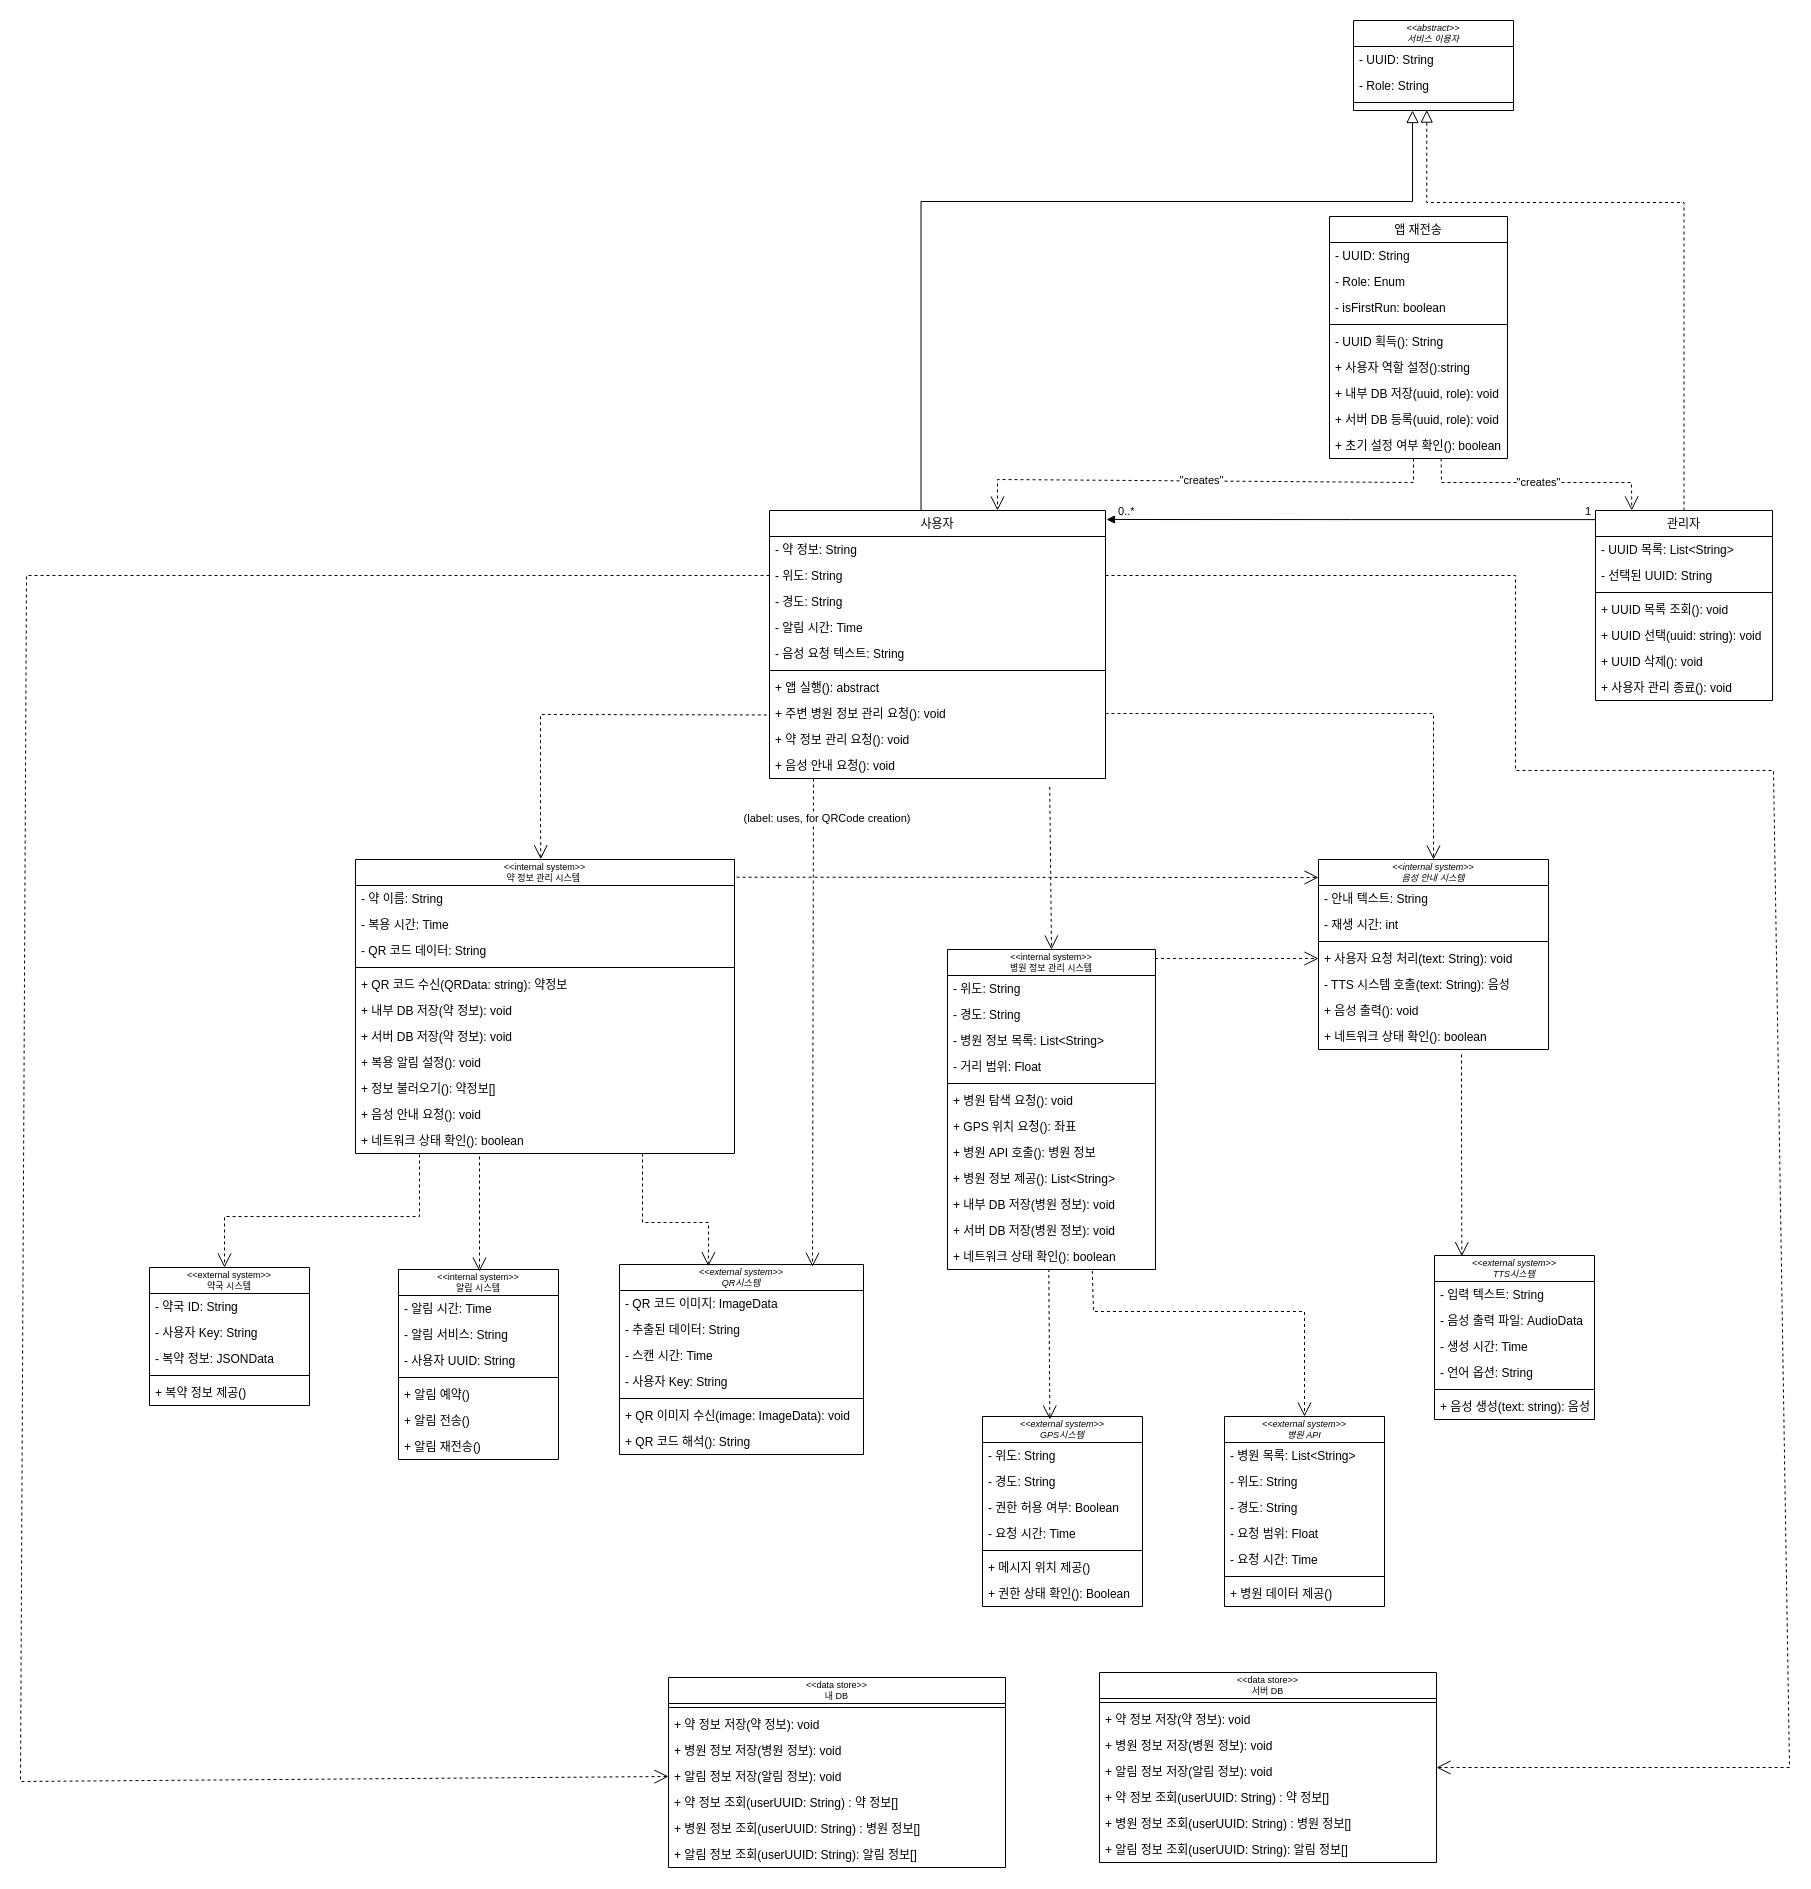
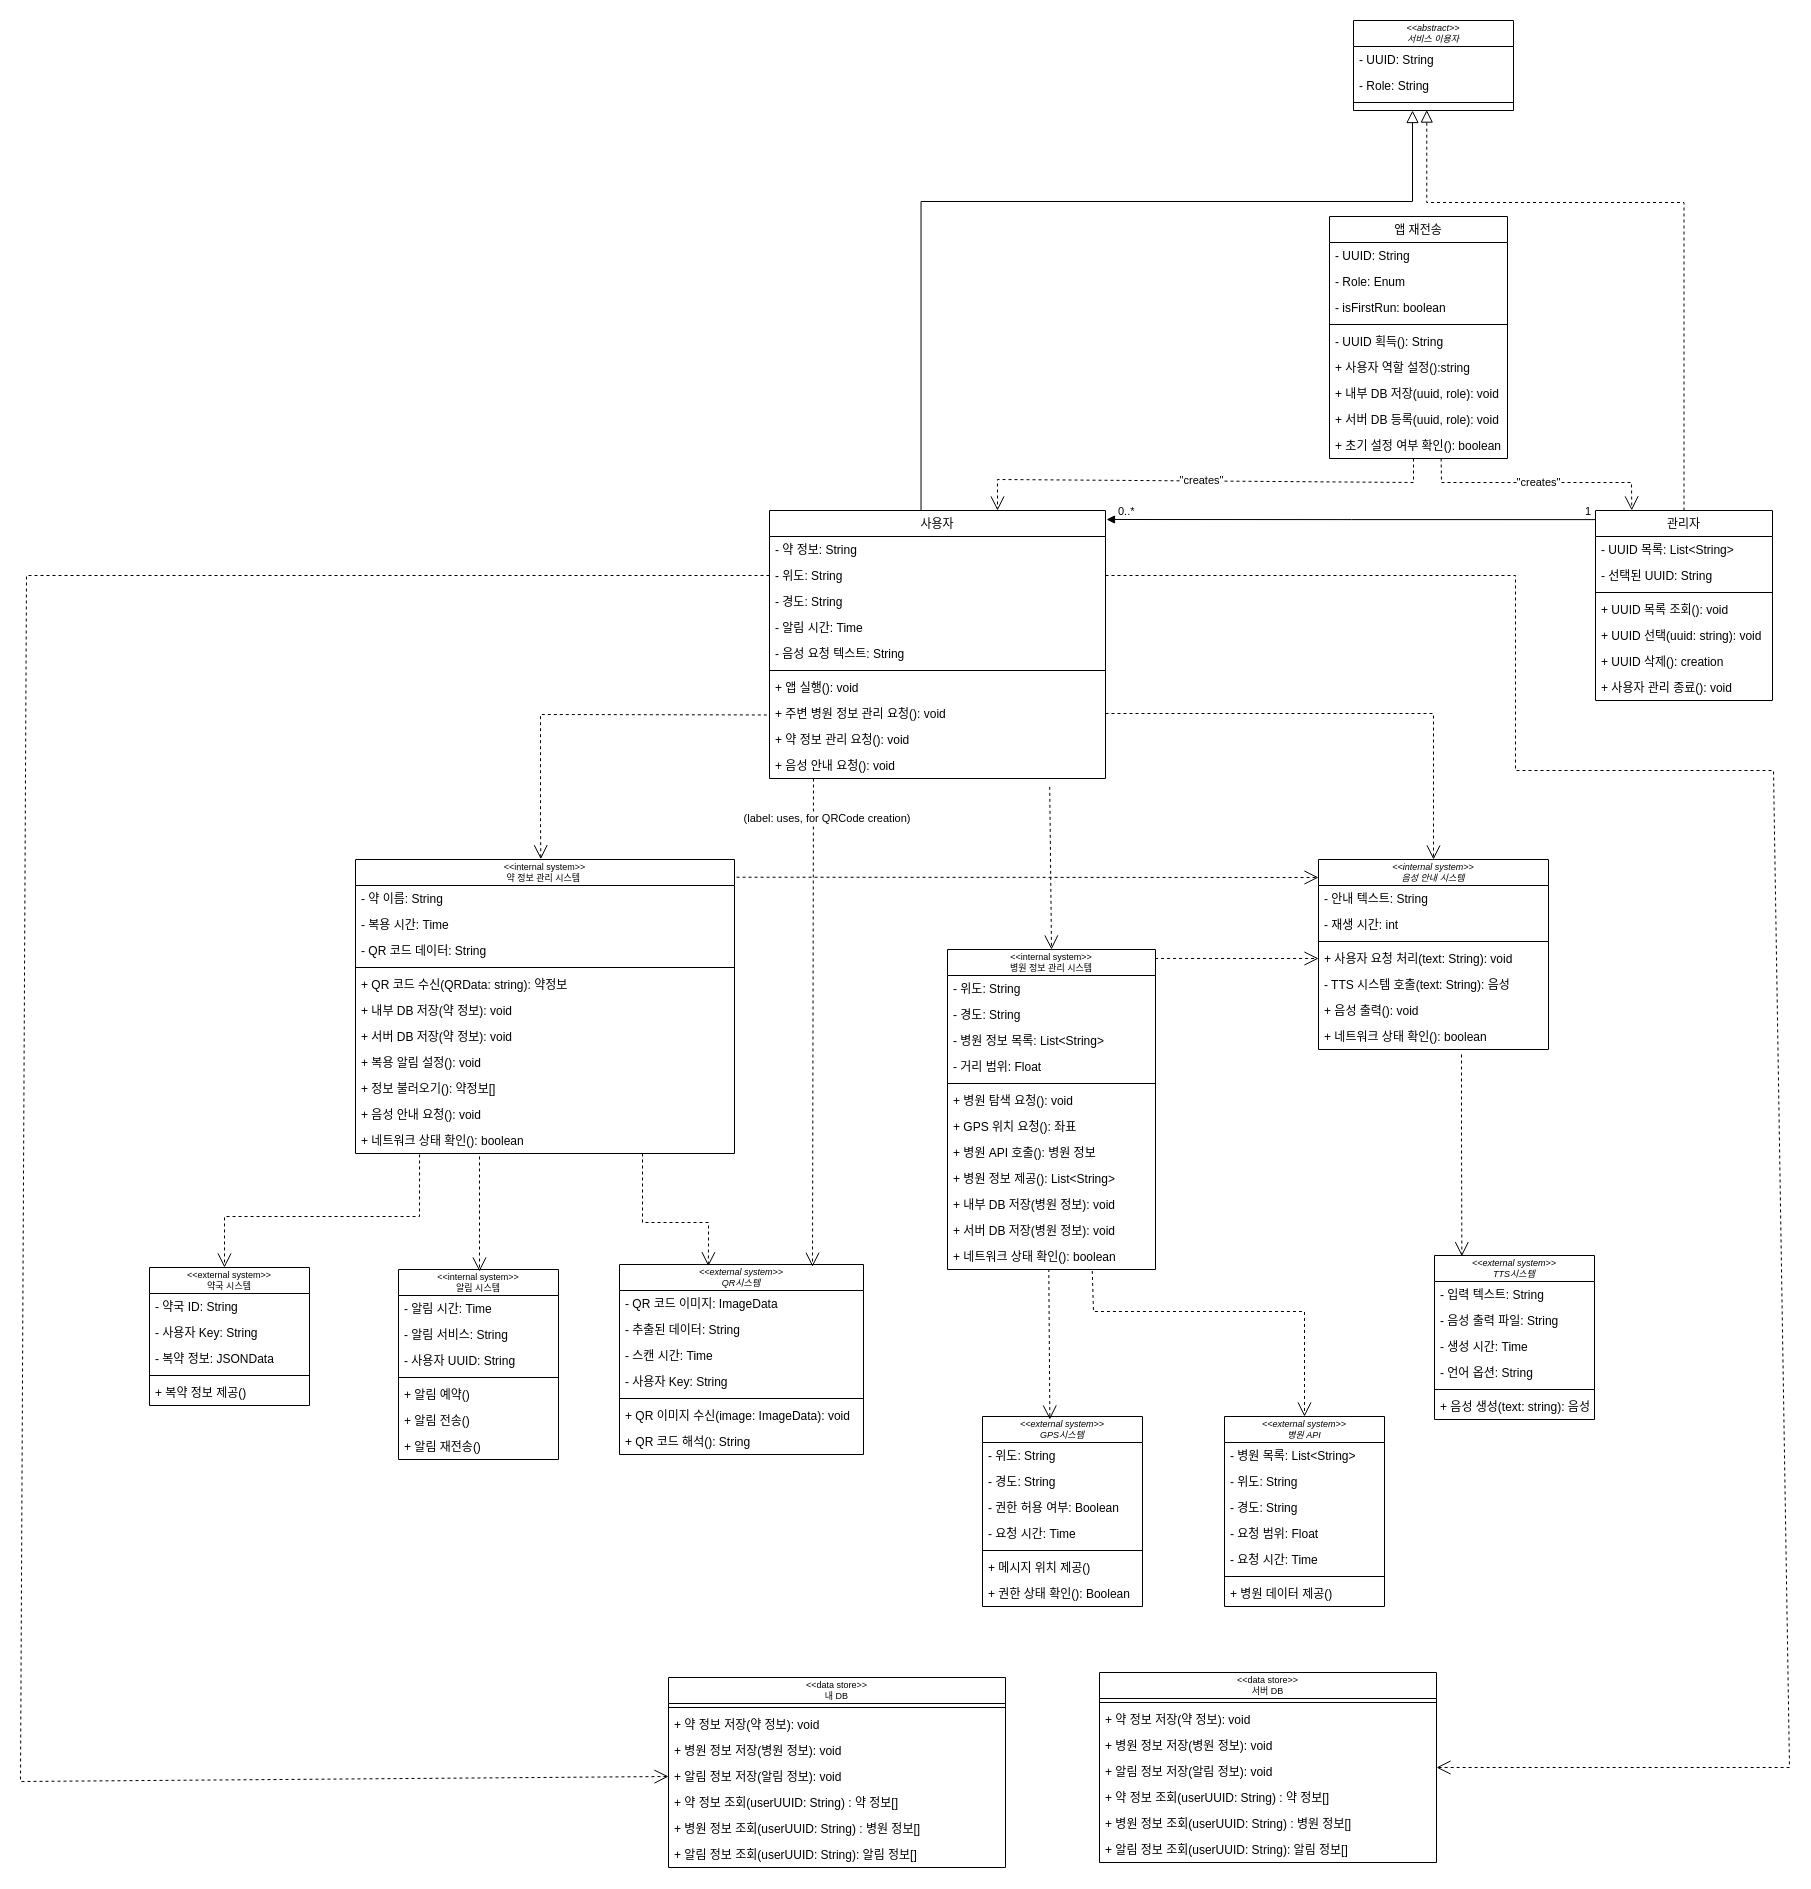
node "+ UUID 삭제(): void": label "+ UUID 삭제(): void" -> "+ UUID 삭제(): creation"
node "+ 앱 실행(): abstract": label "+ 앱 실행(): abstract" -> "+ 앱 실행(): void"
node "- 음성 출력 파일: AudioData": label "- 음성 출력 파일: AudioData" -> "- 음성 출력 파일: String"
